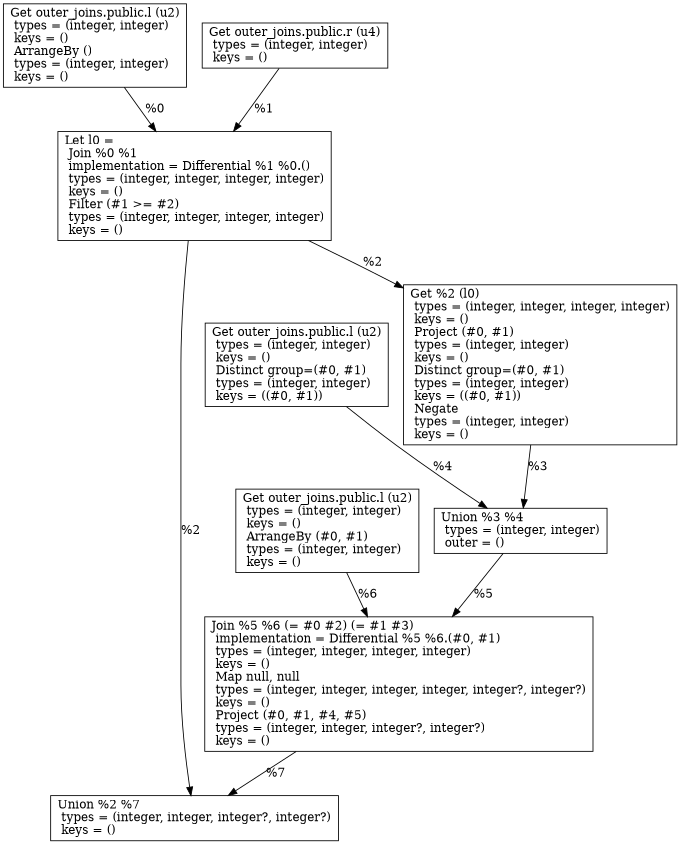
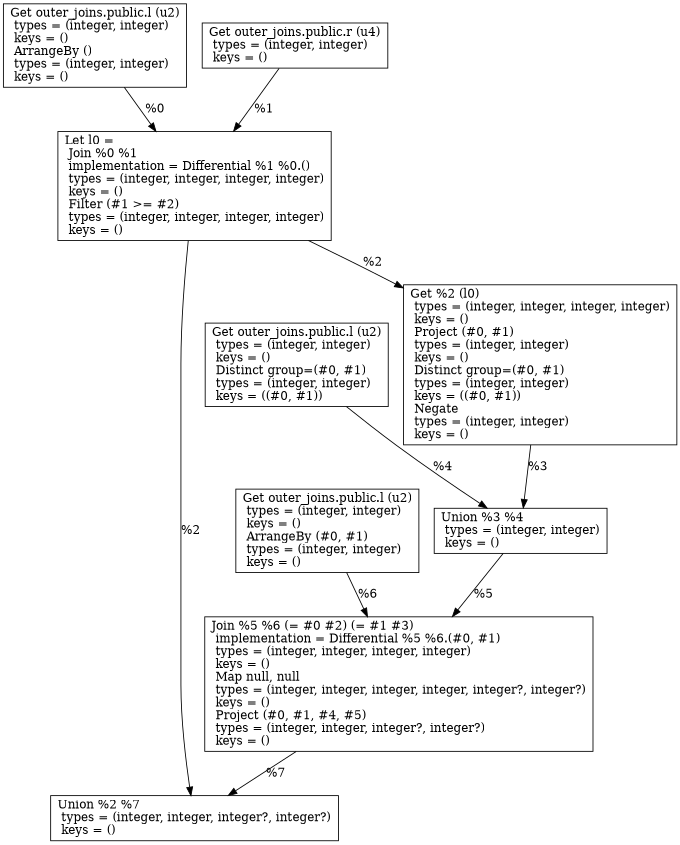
node "Union %3 %4 types = (integer, integer) outer = ()": label "Union %3 %4 types = (integer, integer) outer = ()" -> "Union %3 %4 types = (integer, integer) keys = ()"
